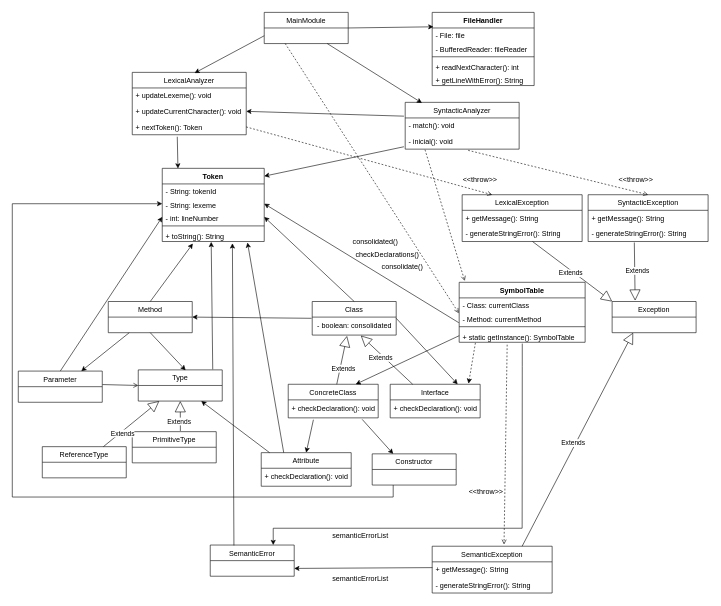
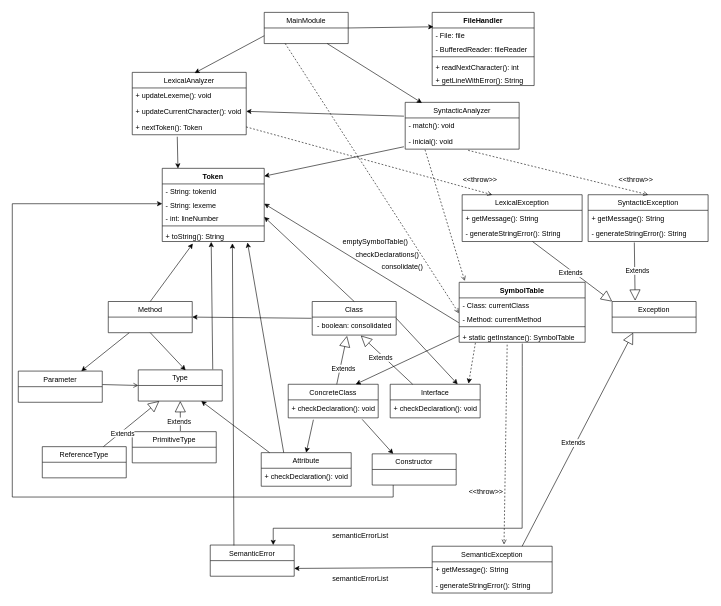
node "consolidated()": label "consolidated()" -> "emptySymbolTable()"
edge "Parameter" -> "- int: lineNumber": removed
